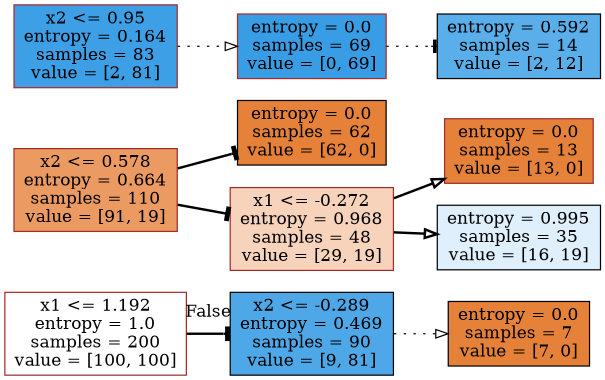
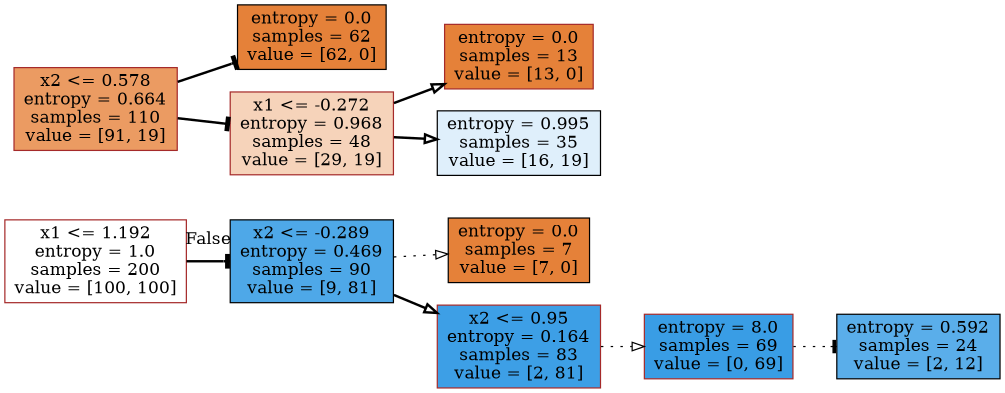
node "entropy = 0.0 samples = 69 value = [0, 69]": label "entropy = 0.0 samples = 69 value = [0, 69]" -> "entropy = 8.0 samples = 69 value = [0, 69]"
node "entropy = 0.592 samples = 14 value = [2, 12]": label "entropy = 0.592 samples = 14 value = [2, 12]" -> "entropy = 0.592 samples = 24 value = [2, 12]"
edge "x2 <= -0.289 entropy = 0.469 samples = 90 value = [9, 81]" -> "x2 <= 0.95 entropy = 0.164 samples = 83 value = [2, 81]": added
